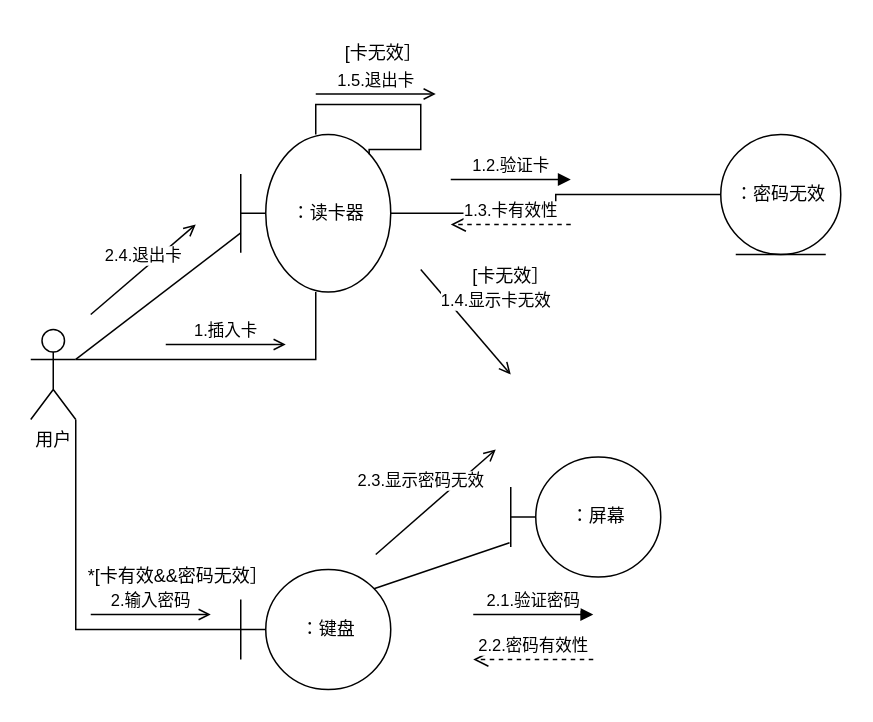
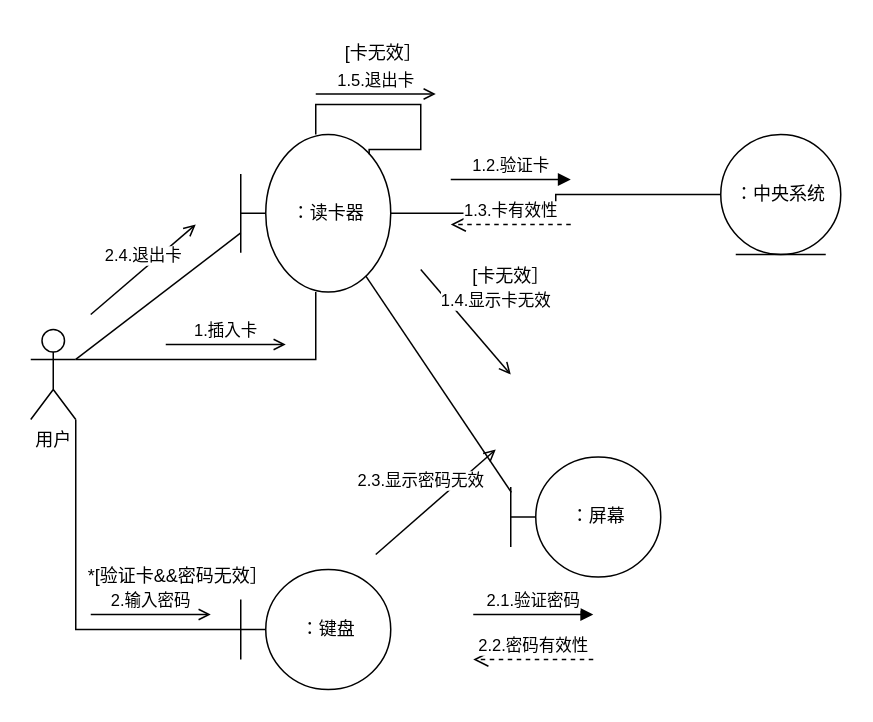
node "：密码无效": label "：密码无效" -> "：中央系统"
edge "：读卡器" -- "：屏幕": added
edge "：屏幕" -- "：键盘": removed
node "*[卡有效&&密码无效］": label "*[卡有效&&密码无效］" -> "*[验证卡&&密码无效］"
